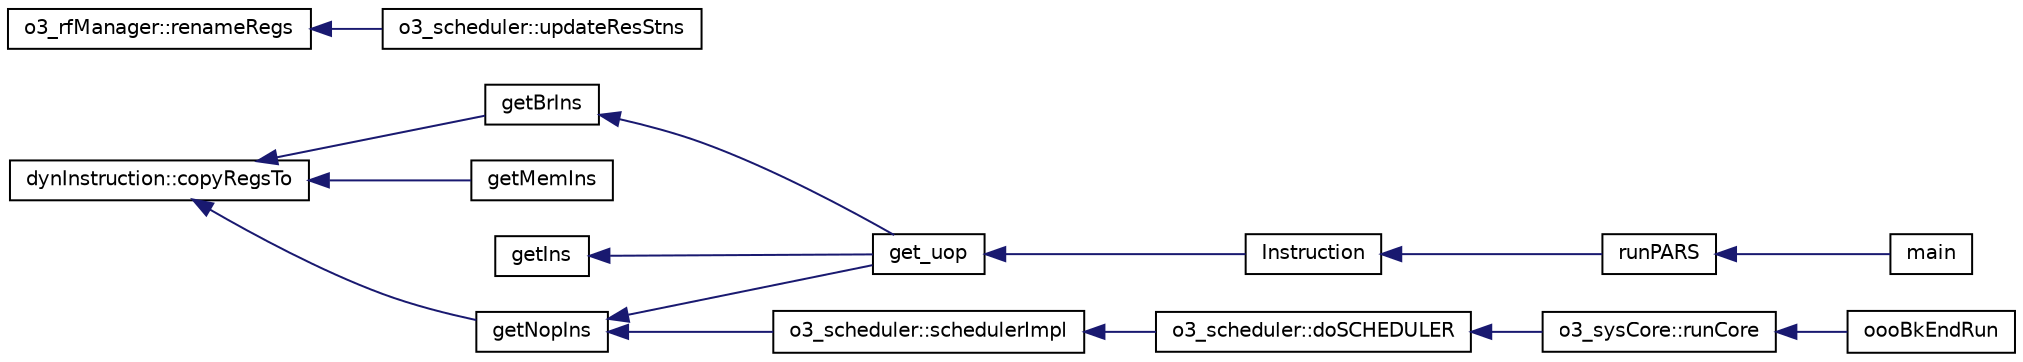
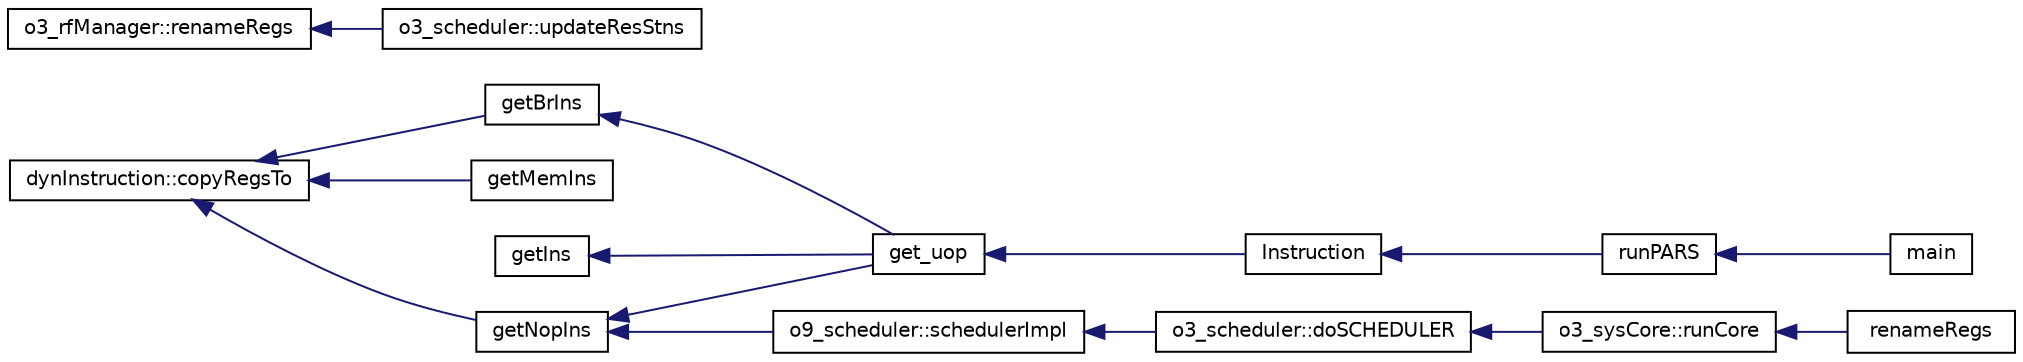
node "o3_scheduler::schedulerImpl": label "o3_scheduler::schedulerImpl" -> "o9_scheduler::schedulerImpl"
node "oooBkEndRun": label "oooBkEndRun" -> "renameRegs"
